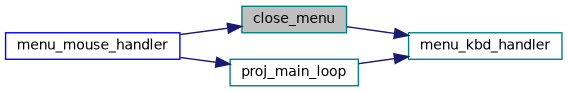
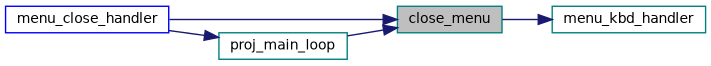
node "menu_mouse_handler": label "menu_mouse_handler" -> "menu_close_handler"
edge "proj_main_loop" -> "menu_kbd_handler": now "proj_main_loop" -> "close_menu"
